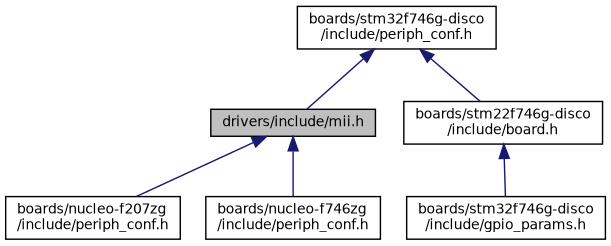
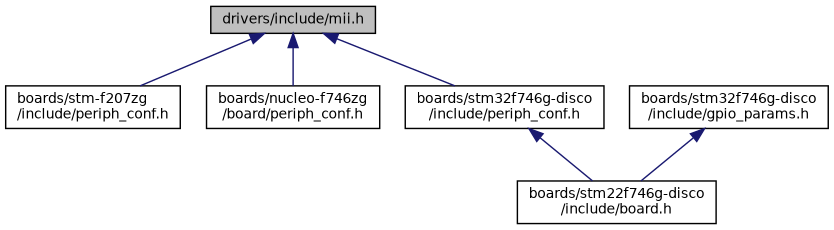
edge "drivers/include/mii.h" -> "boards/stm32f746g-disco /include/periph_conf.h": reversed
edge "boards/stm32f746g-disco /include/gpio_params.h" -> "boards/stm22f746g-disco /include/board.h": reversed
node "boards/nucleo-f207zg /include/periph_conf.h": label "boards/nucleo-f207zg /include/periph_conf.h" -> "boards/stm-f207zg /include/periph_conf.h"
node "boards/nucleo-f746zg /include/periph_conf.h": label "boards/nucleo-f746zg /include/periph_conf.h" -> "boards/nucleo-f746zg /board/periph_conf.h"
